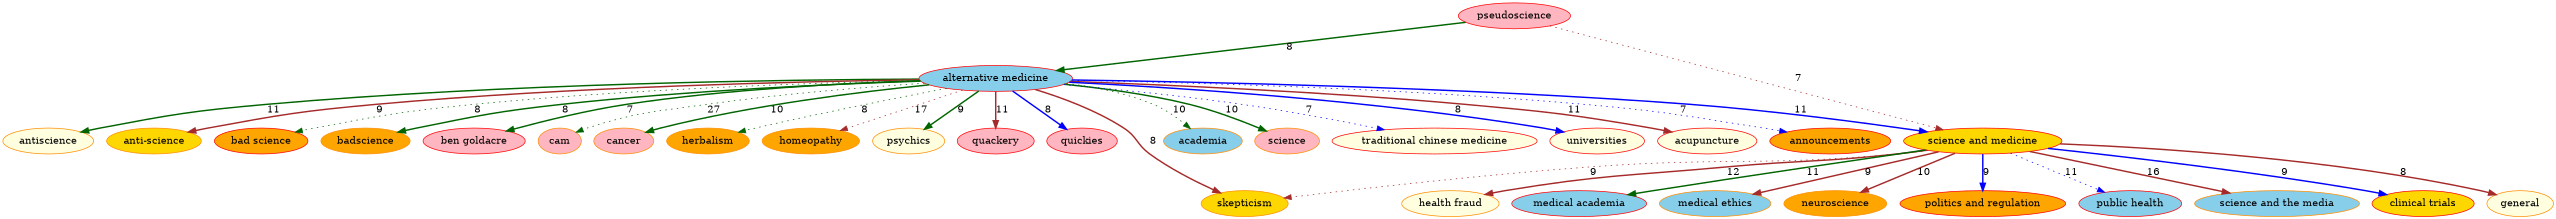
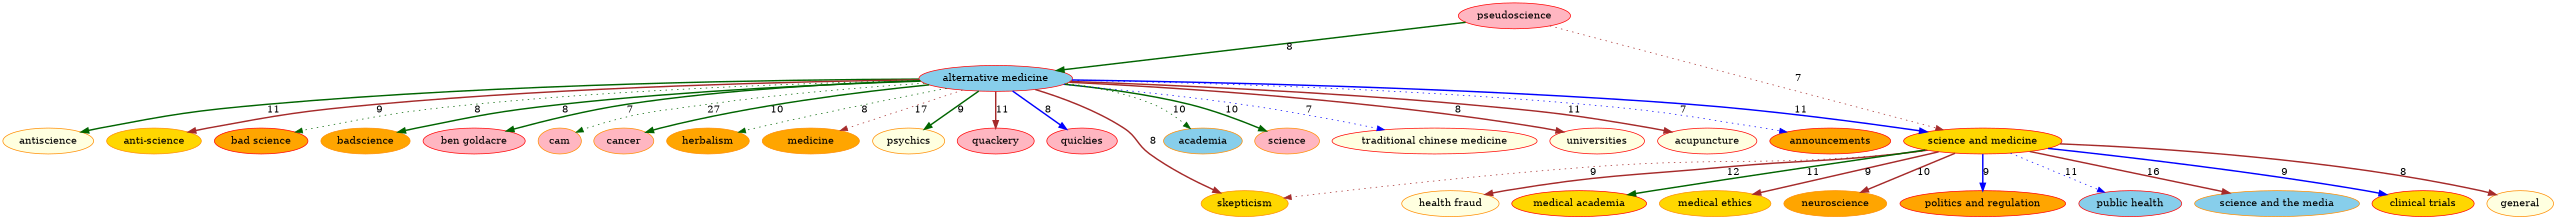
edge "alternative medicine" -> "universities": color blue -> brown
node "homeopathy": label "homeopathy" -> "medicine"
node "medical academia": fillcolor skyblue -> gold
node "medical ethics": fillcolor skyblue -> gold
